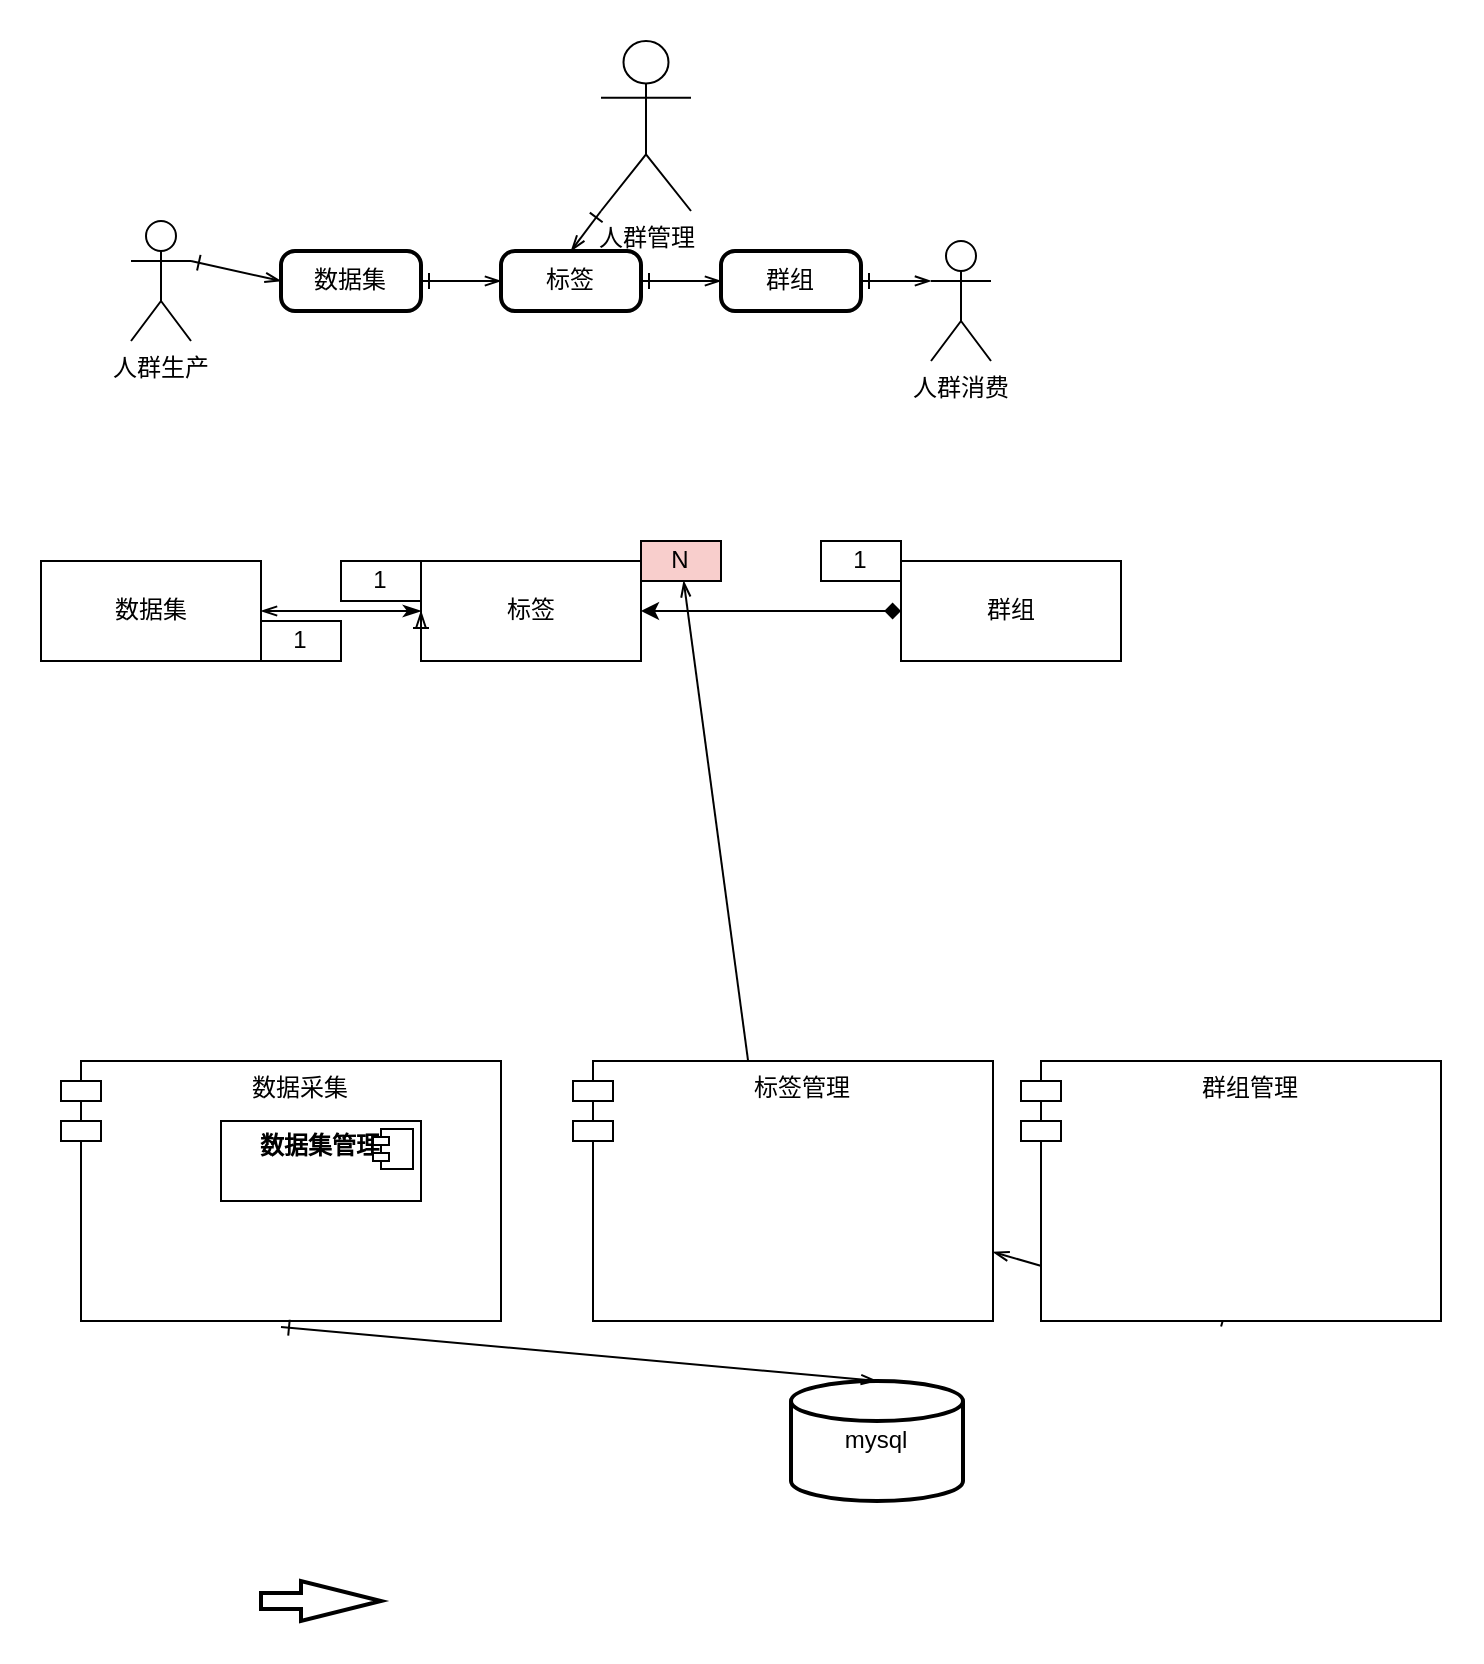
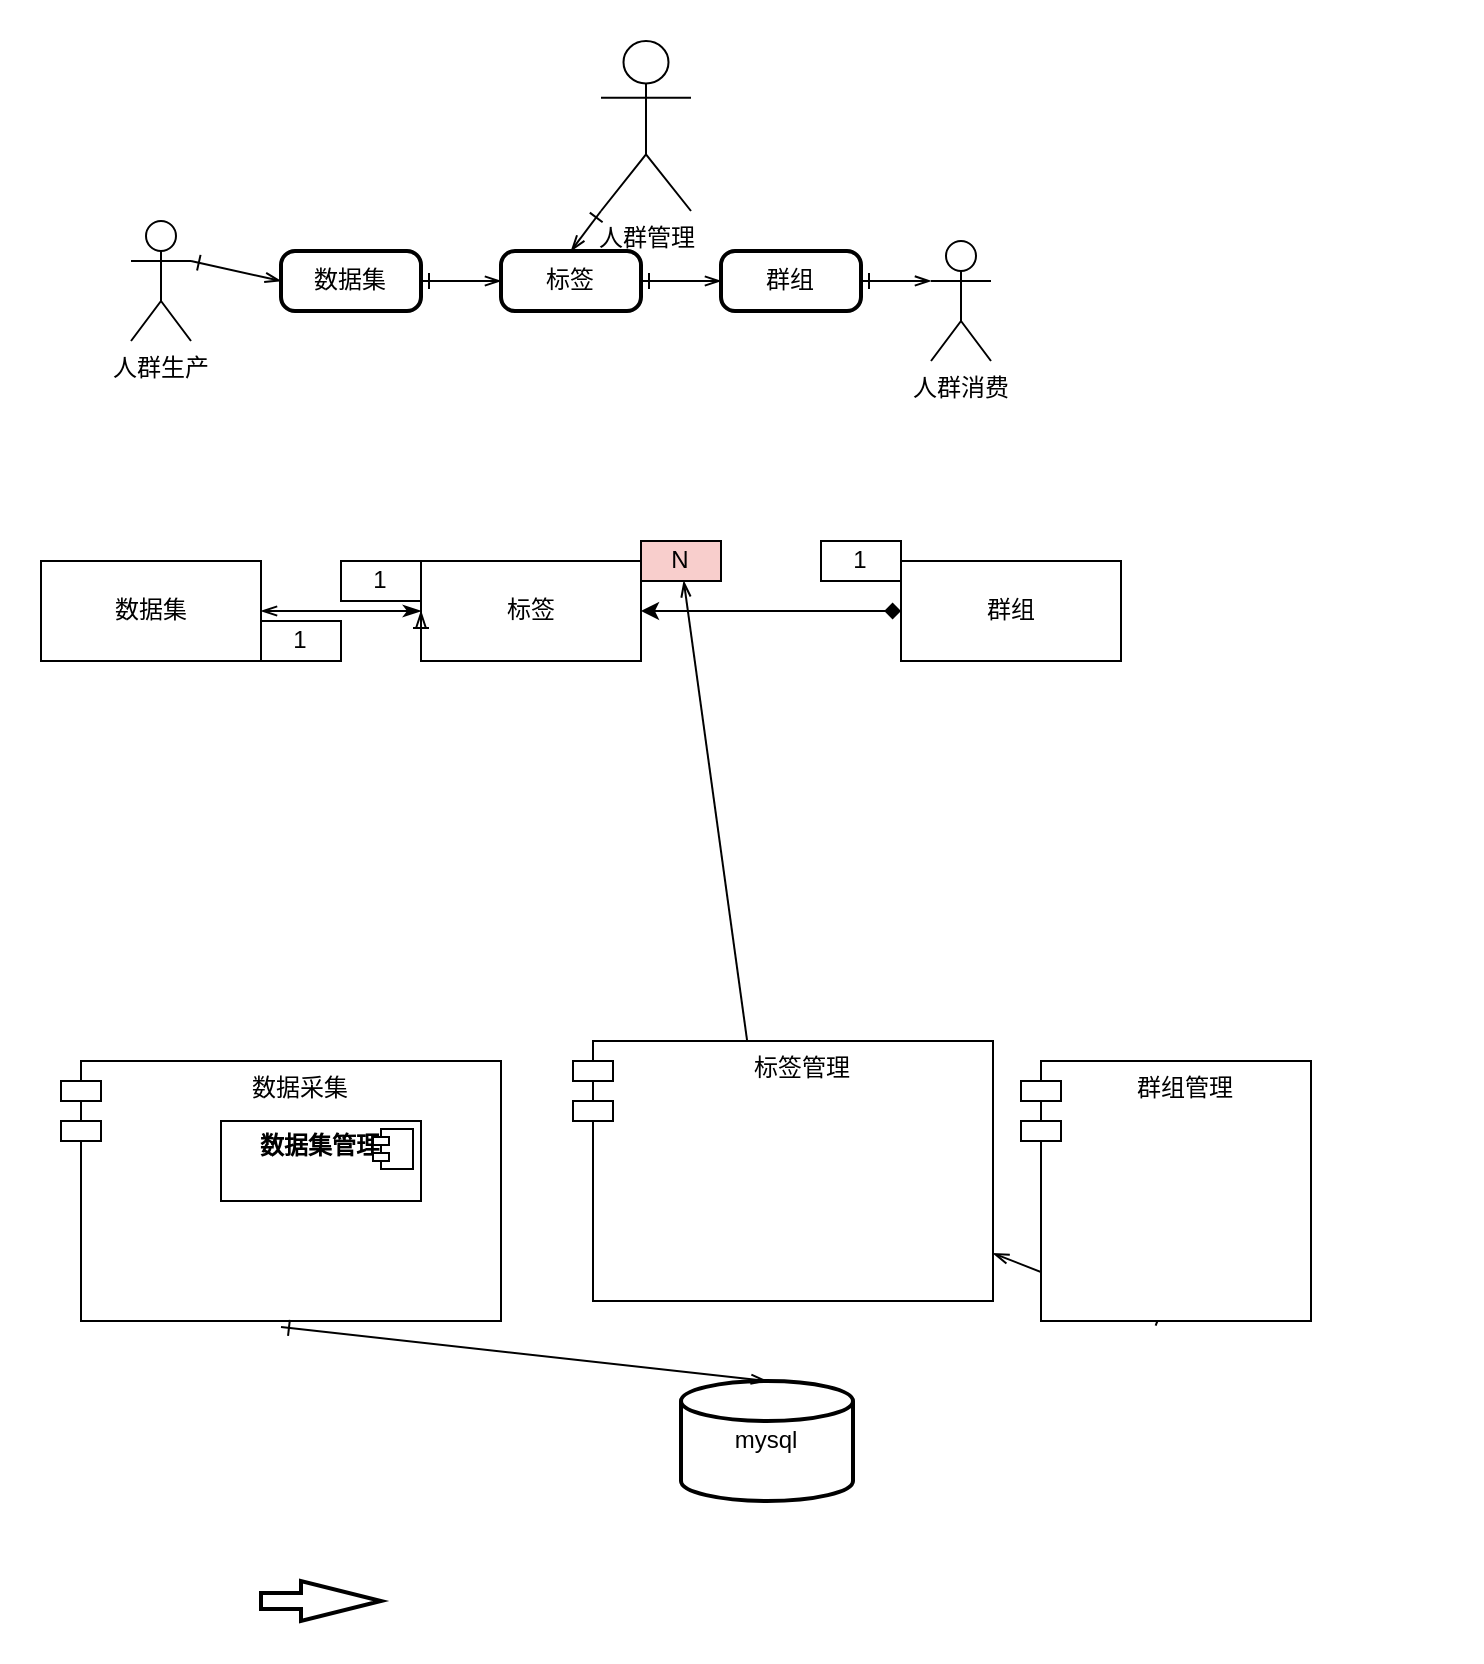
node "标签管理": moved (783, 1191) -> (783, 1171)
node "群组管理": size 420x260 -> 290x260
node "mysql": moved (877, 1441) -> (767, 1441)
